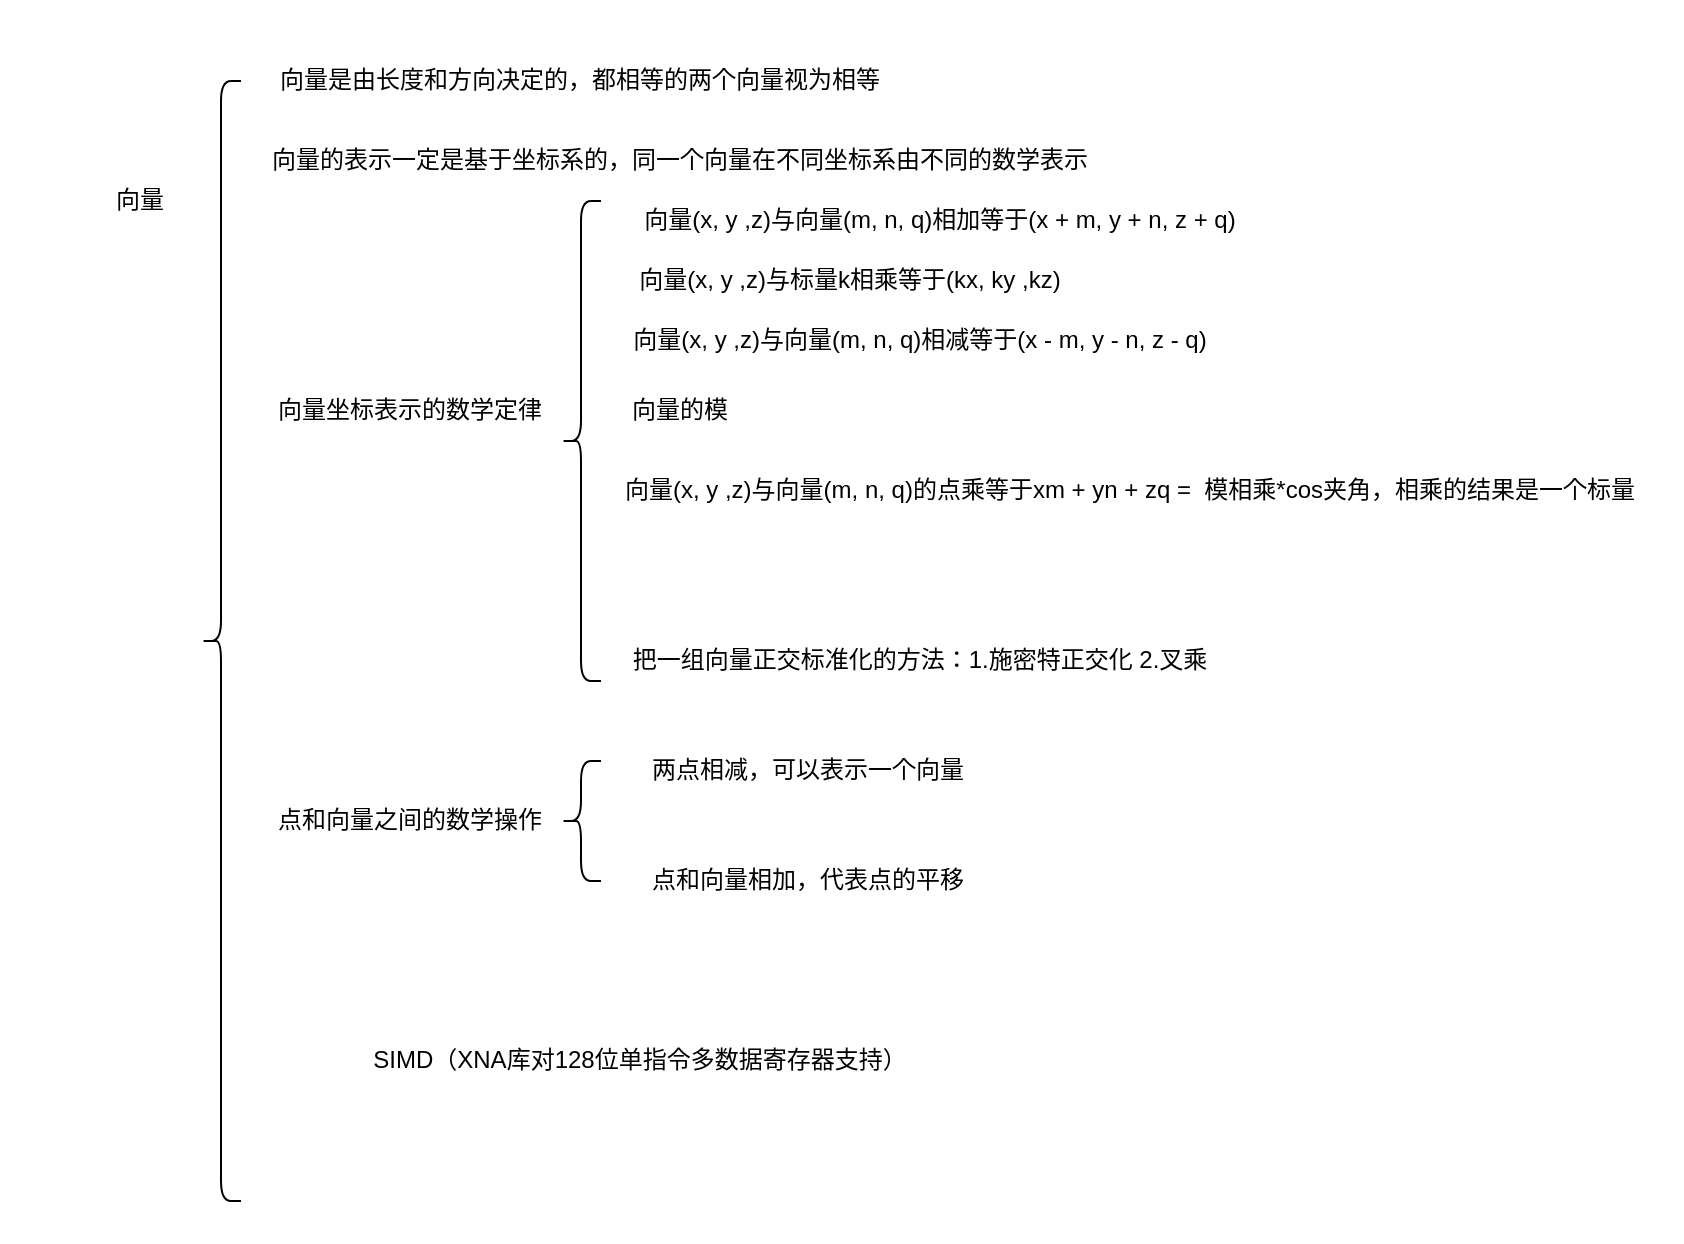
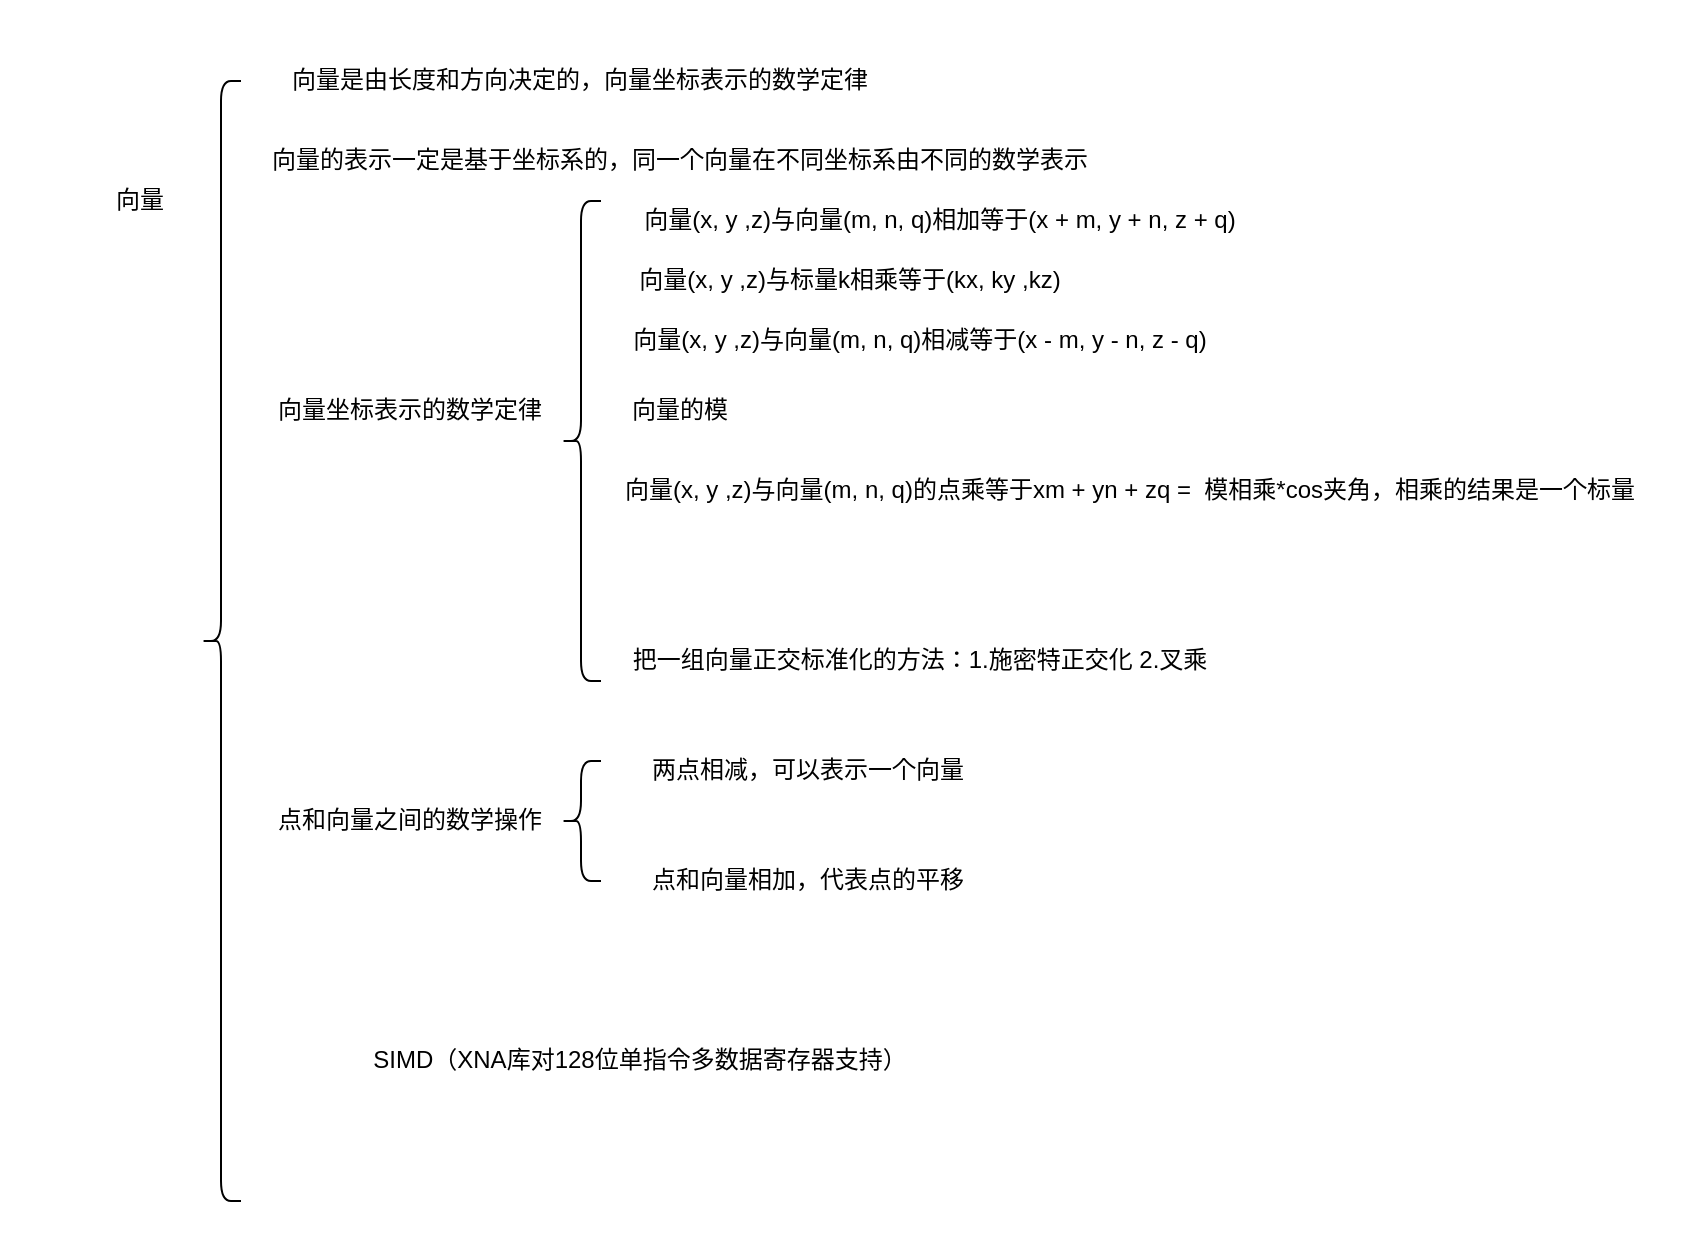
node "向量是由长度和方向决定的，都相等的两个向量视为相等": label "向量是由长度和方向决定的，都相等的两个向量视为相等" -> "向量是由长度和方向决定的，向量坐标表示的数学定律"
